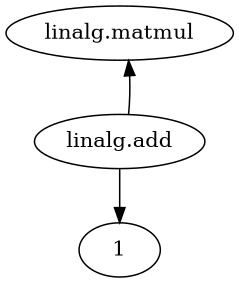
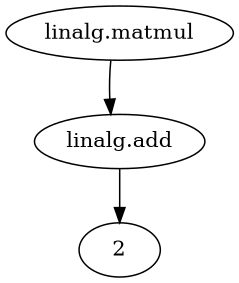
edge "linalg.add" -> "linalg.matmul": reversed
node "1": label "1" -> "2"
